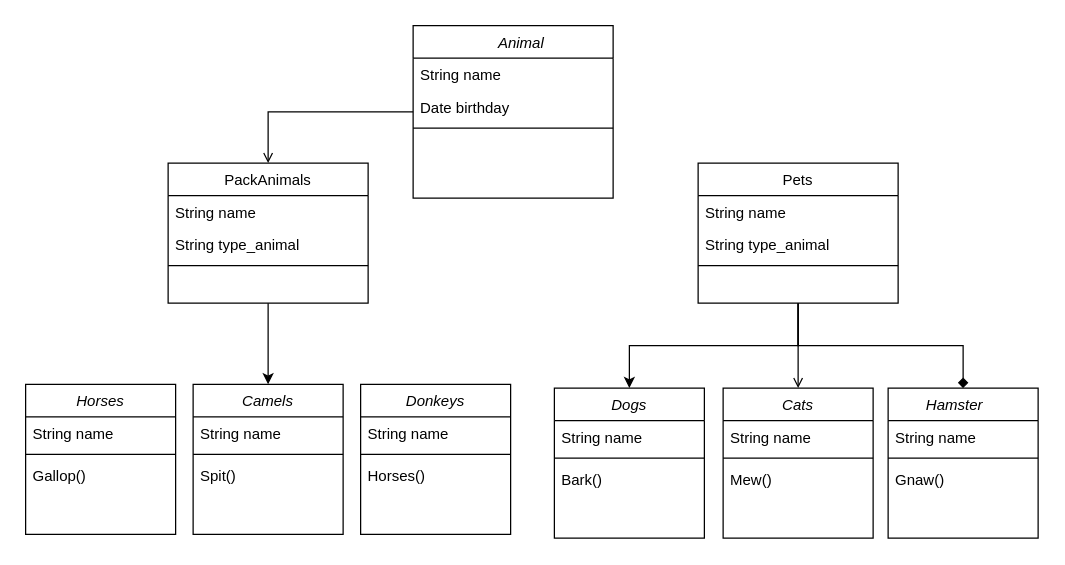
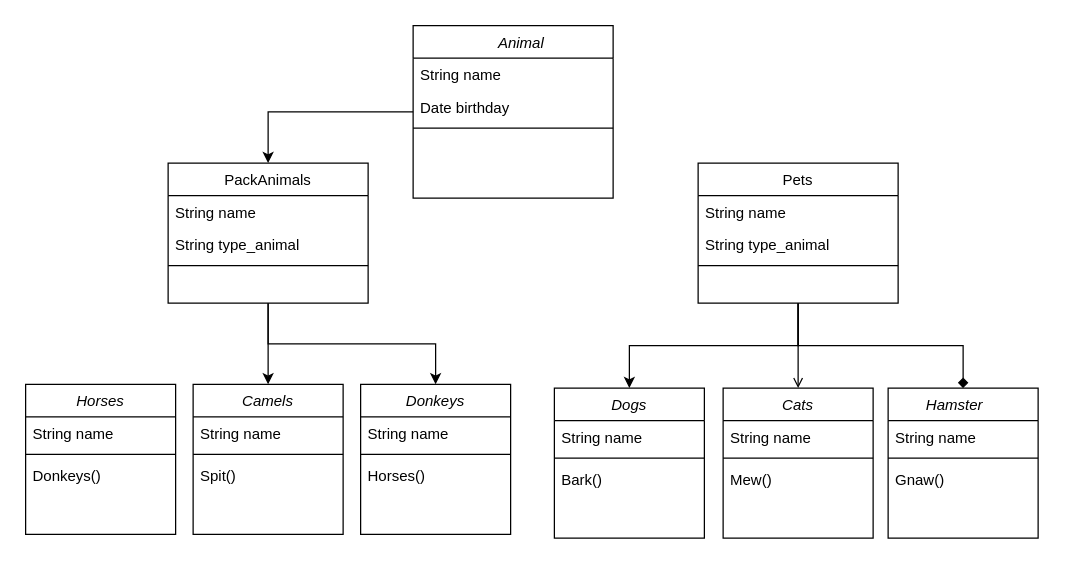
edge "Animal" -> "PackAnimals": arrowhead open -> classic
edge "PackAnimals" -> "Donkeys": added
node "Gallop()": label "Gallop()" -> "Donkeys()"
